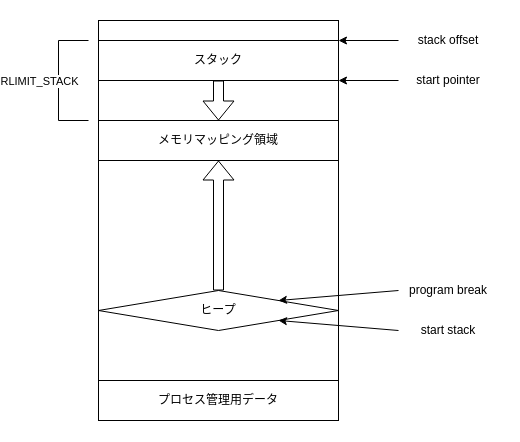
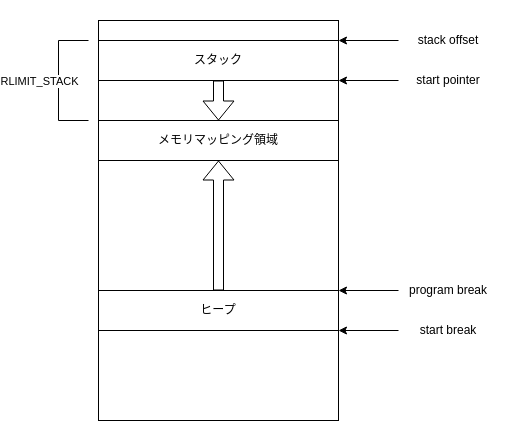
node "ヒープ": shape diamond -> rectangle
node "start stack": label "start stack" -> "start break"
node "プロセス管理用データ": removed
